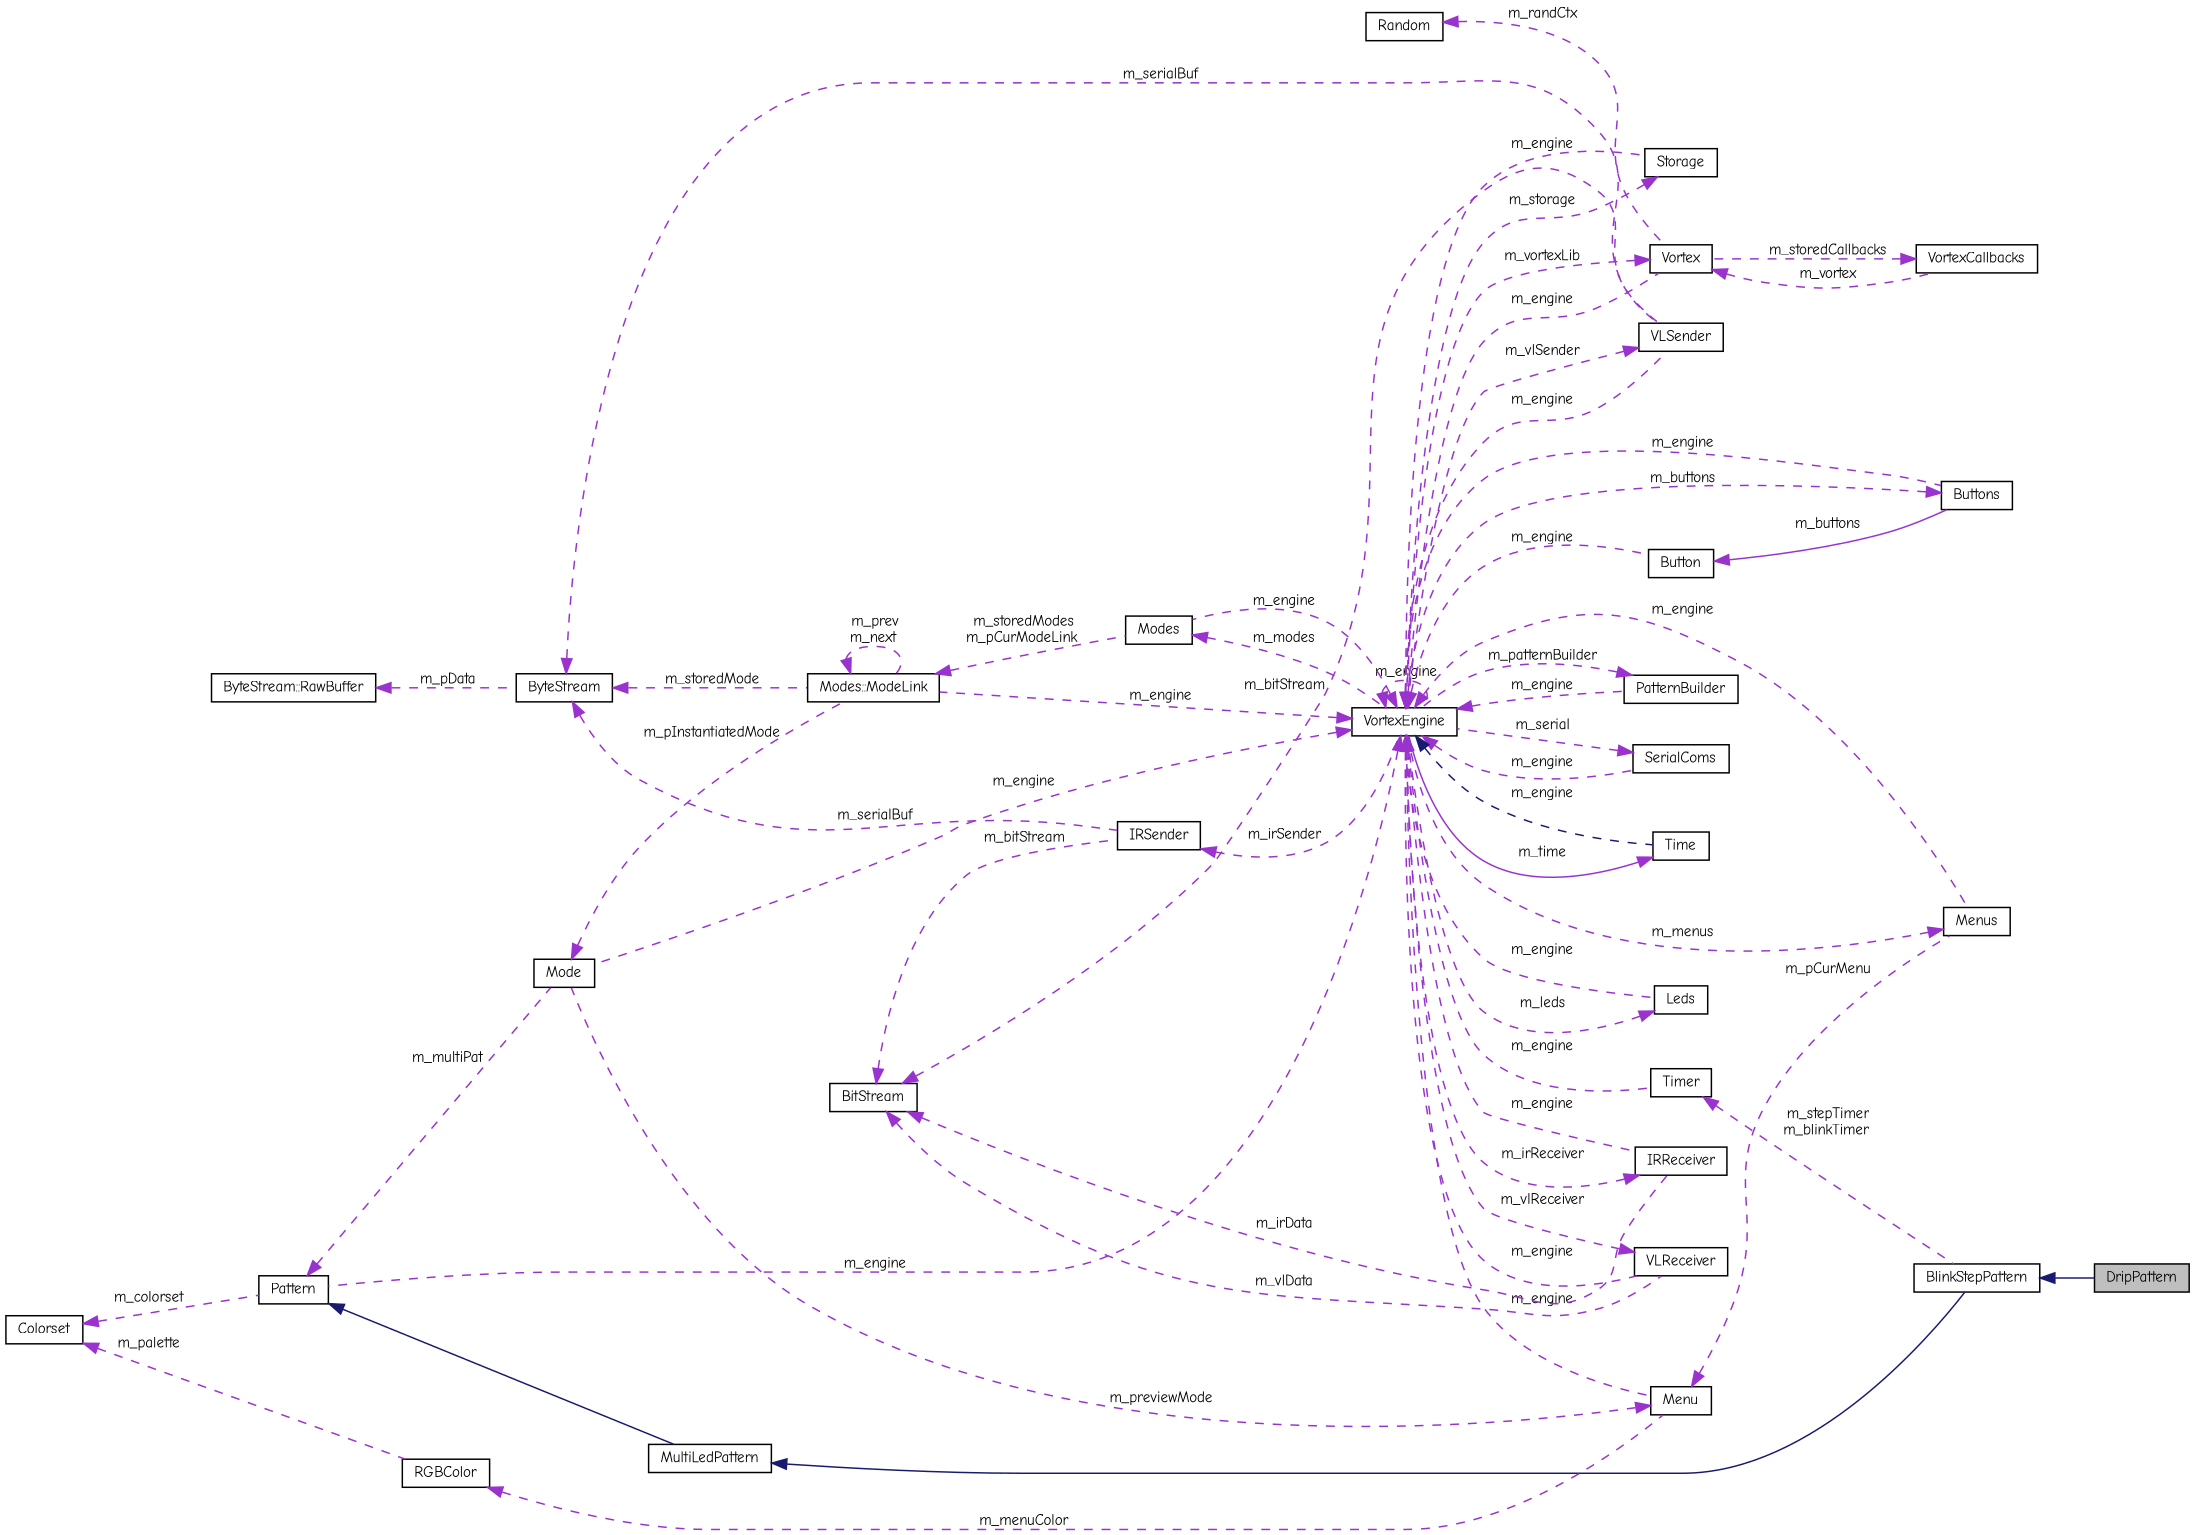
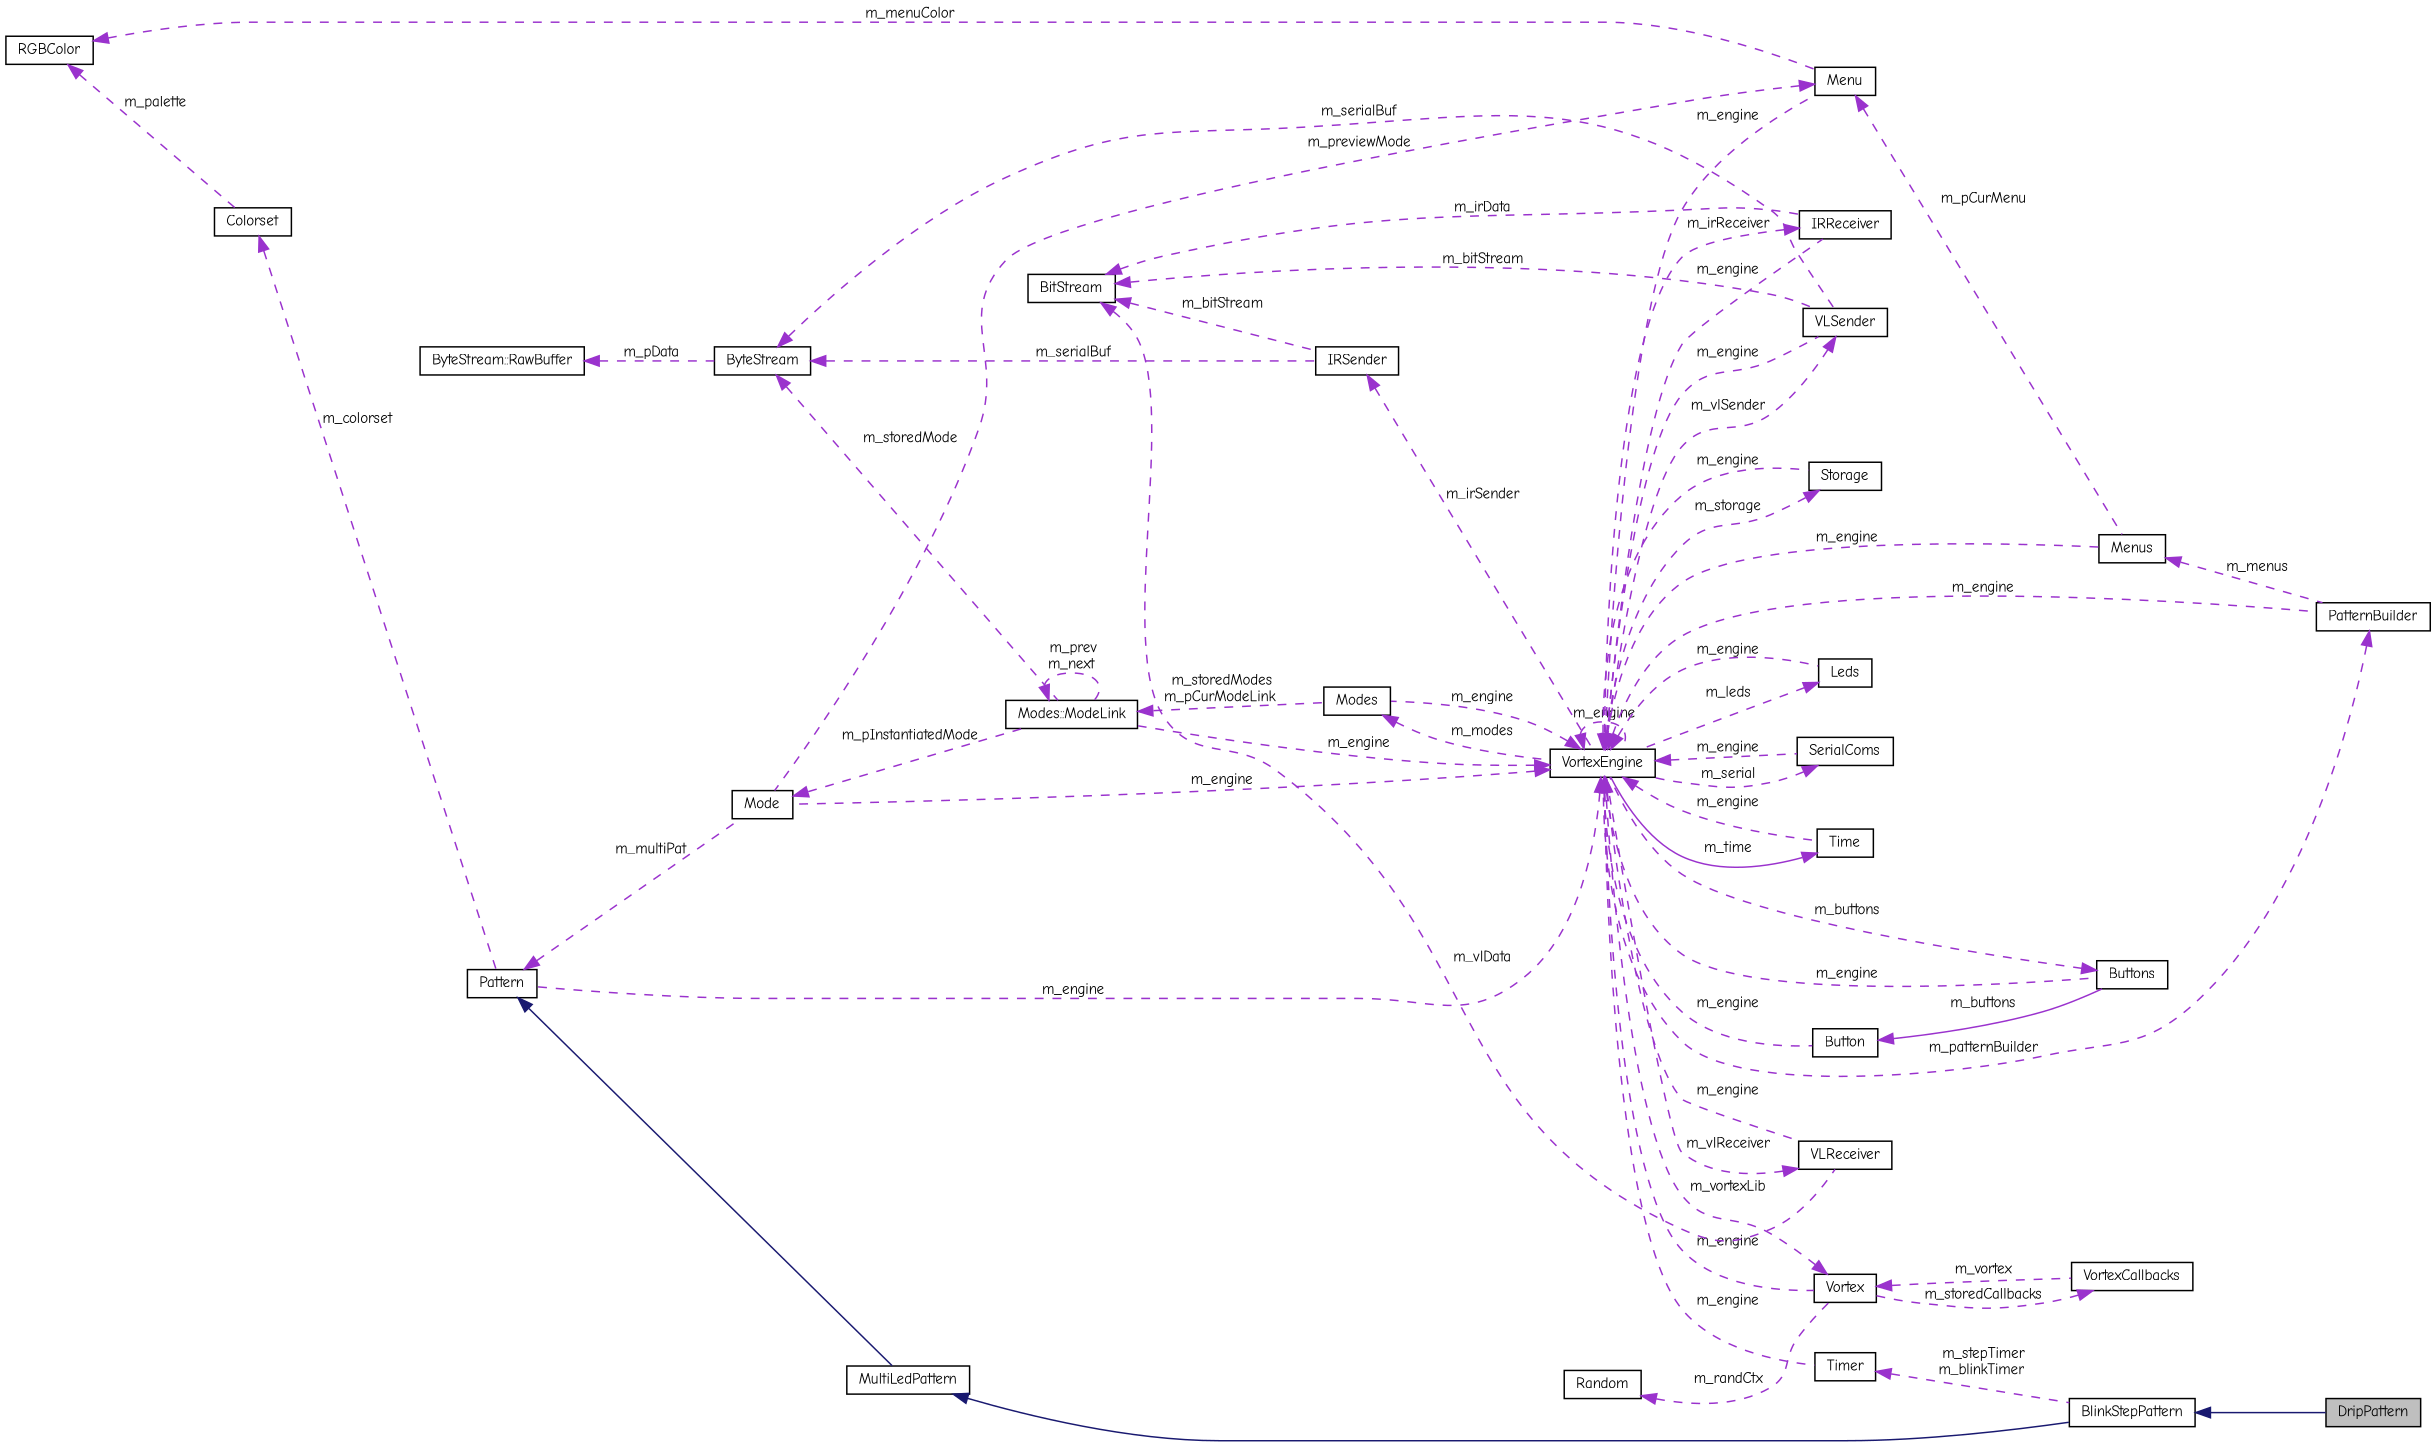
edge "Time" -> "VortexEngine": color midnightblue -> darkorchid3
edge "VortexEngine" -> "Menus": now "PatternBuilder" -> "Menus"
edge "RGBColor" -> "Colorset": reversed
